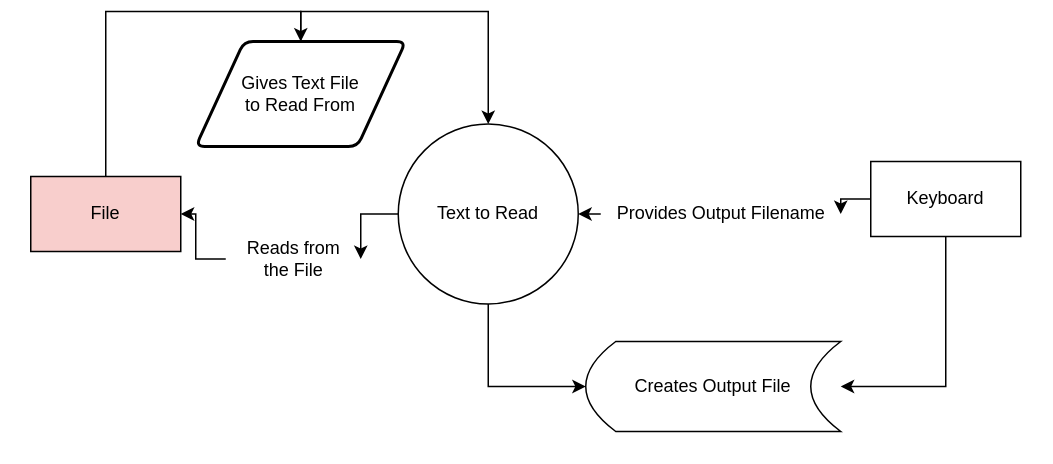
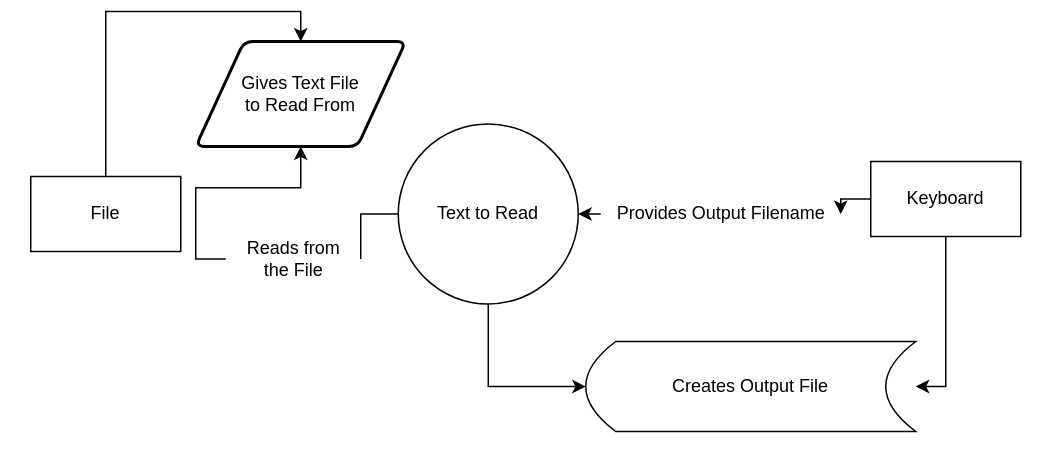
edge "Gives Text File to Read From" -> "Text to Read": removed
node "File": fillcolor #f8cecc -> #ffffff
edge "Reads from the File" -> "File": now "Reads from the File" -> "Gives Text File to Read From"
edge "Text to Read" -> "Reads from the File": arrowhead classic -> none
node "Creates Output File": size 255x90 -> 330x90
